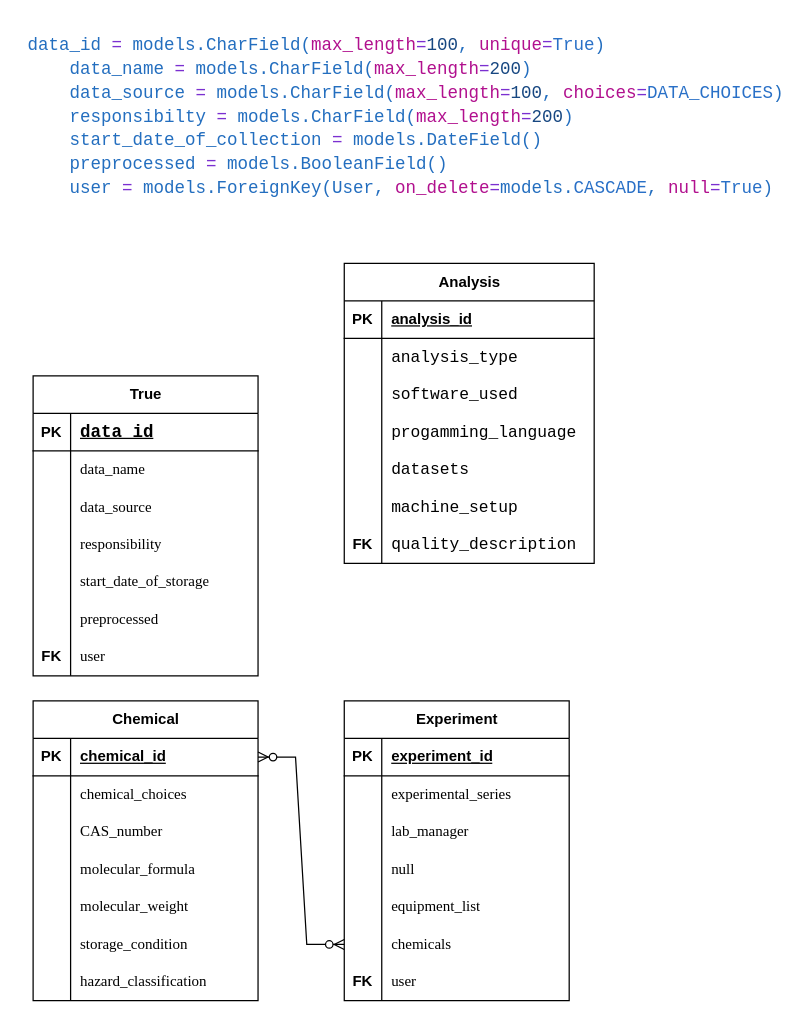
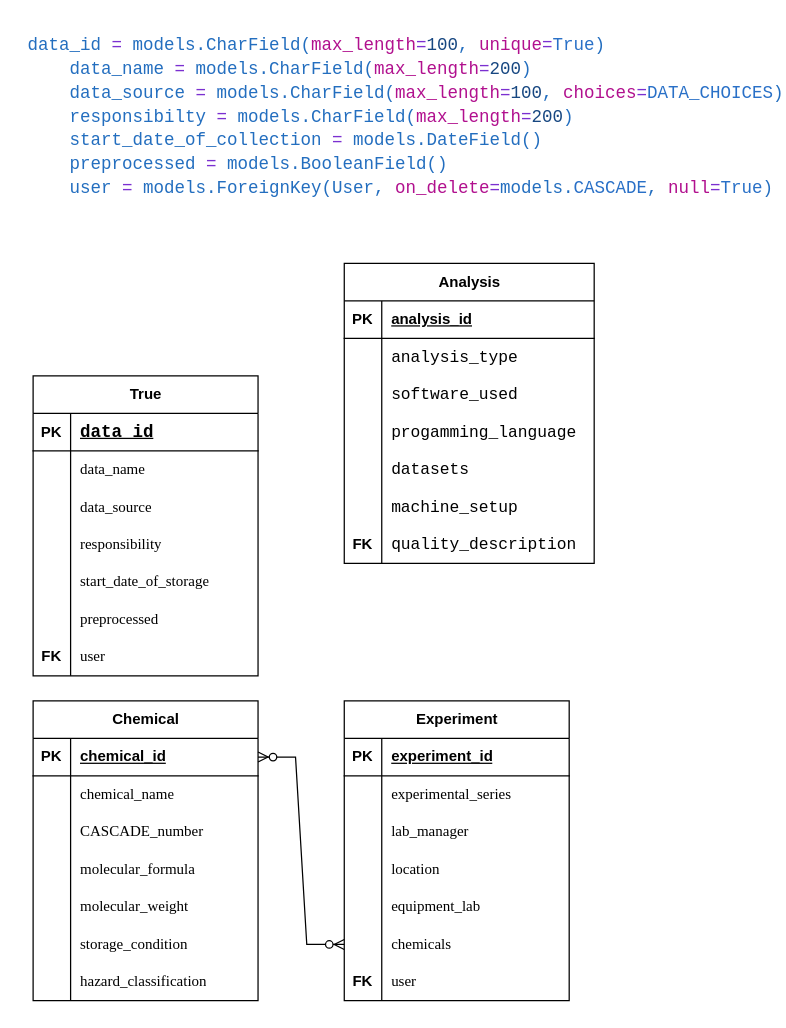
node "chemical_choices": label "chemical_choices" -> "chemical_name"
node "CAS_number": label "CAS_number" -> "CASCADE_number"
node "null": label "null" -> "location"
node "equipment_list": label "equipment_list" -> "equipment_lab"
